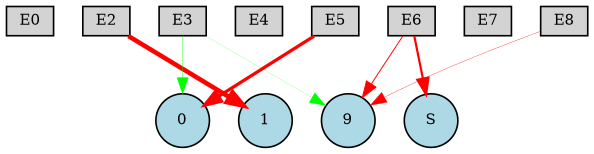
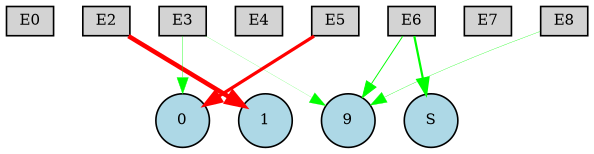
edge "E6" -> "S": color red -> green
edge "E6" -> "9": color red -> green
edge "E8" -> "9": color red -> green
